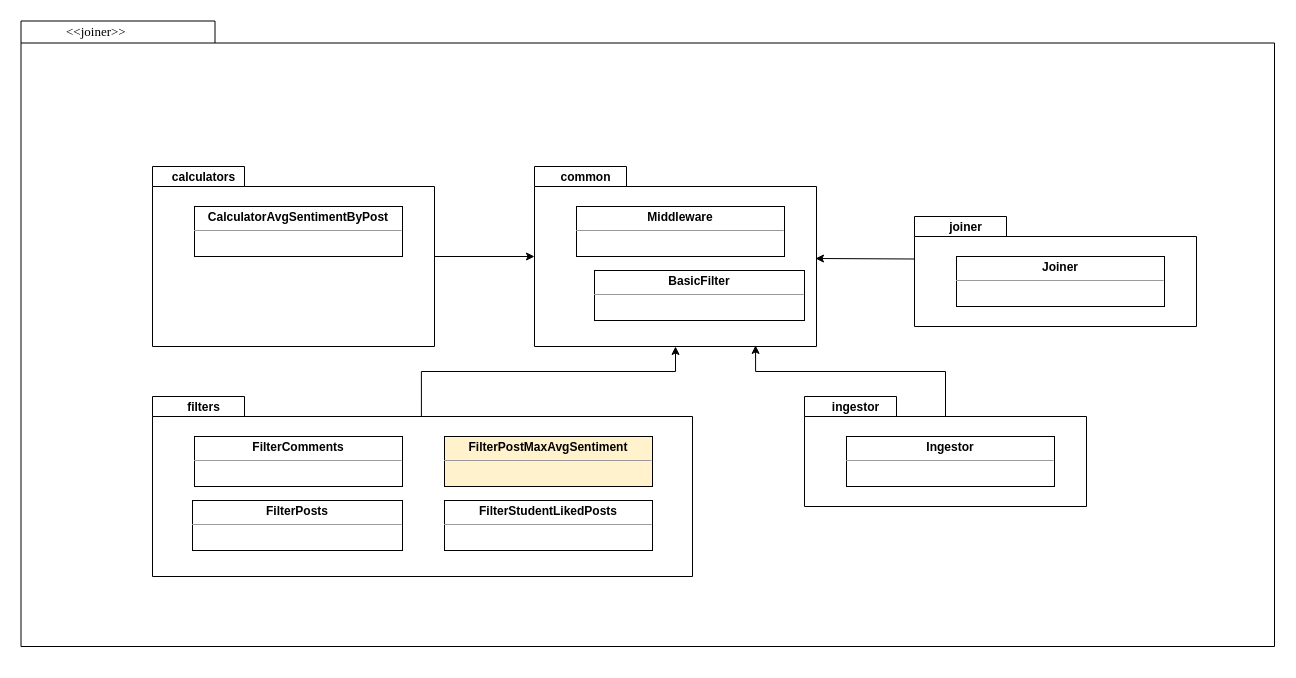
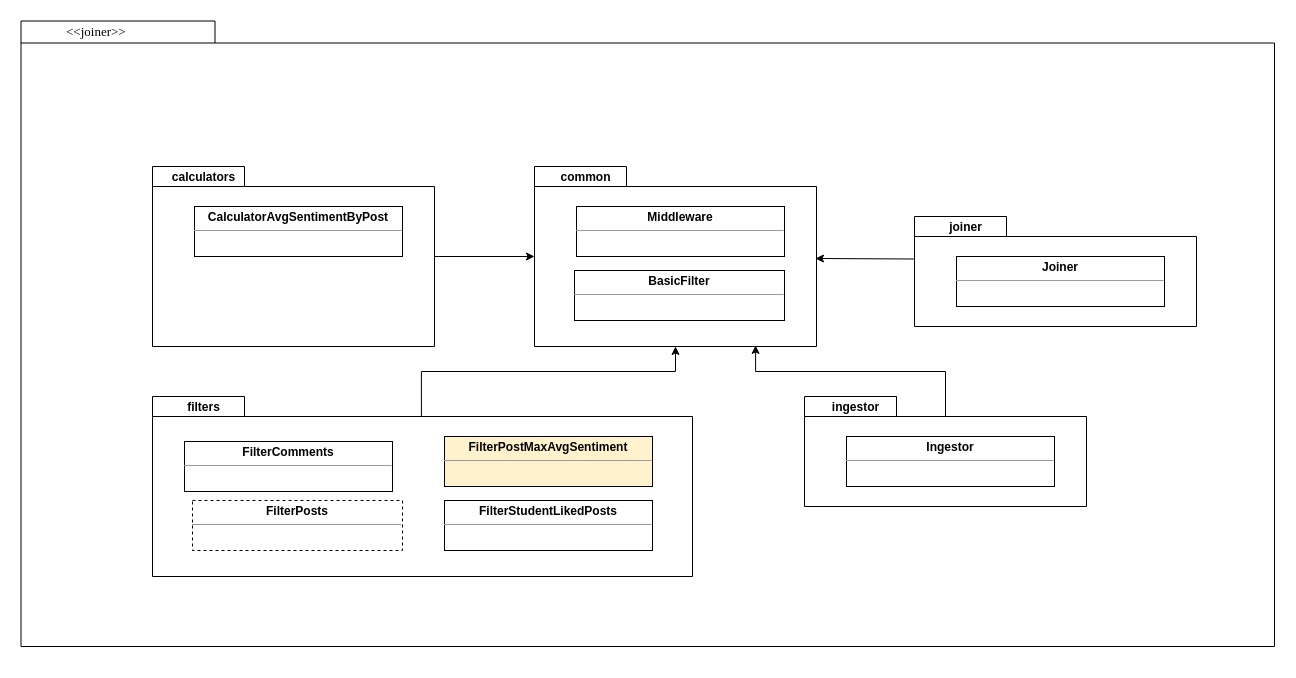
node "BasicFilter": moved (700, 296) -> (680, 296)
node "FilterComments": moved (299, 462) -> (289, 467)
node "FilterPosts": style solid -> dashed
